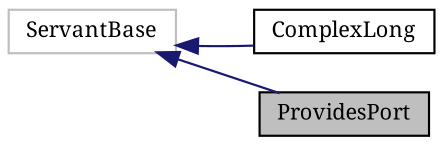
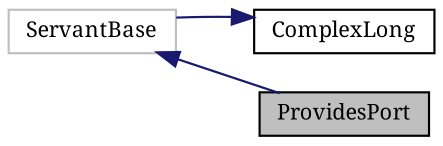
edge "ComplexLong" -> "ServantBase": reversed
